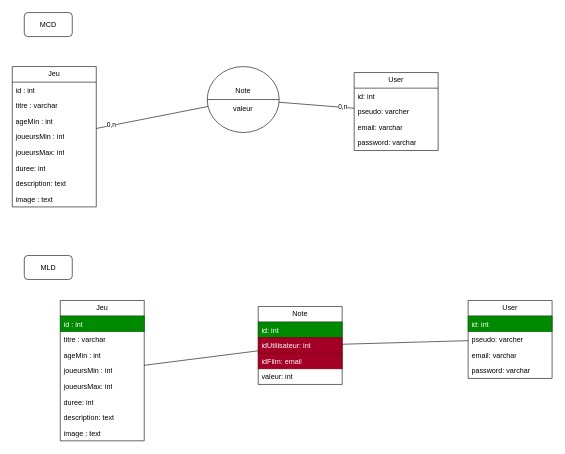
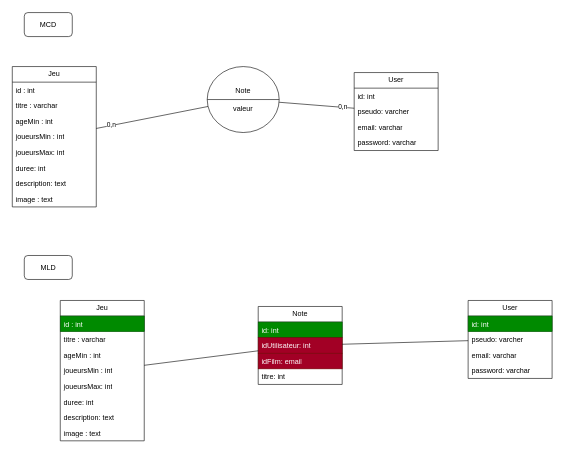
node "valeur: int": label "valeur: int" -> "titre: int"
